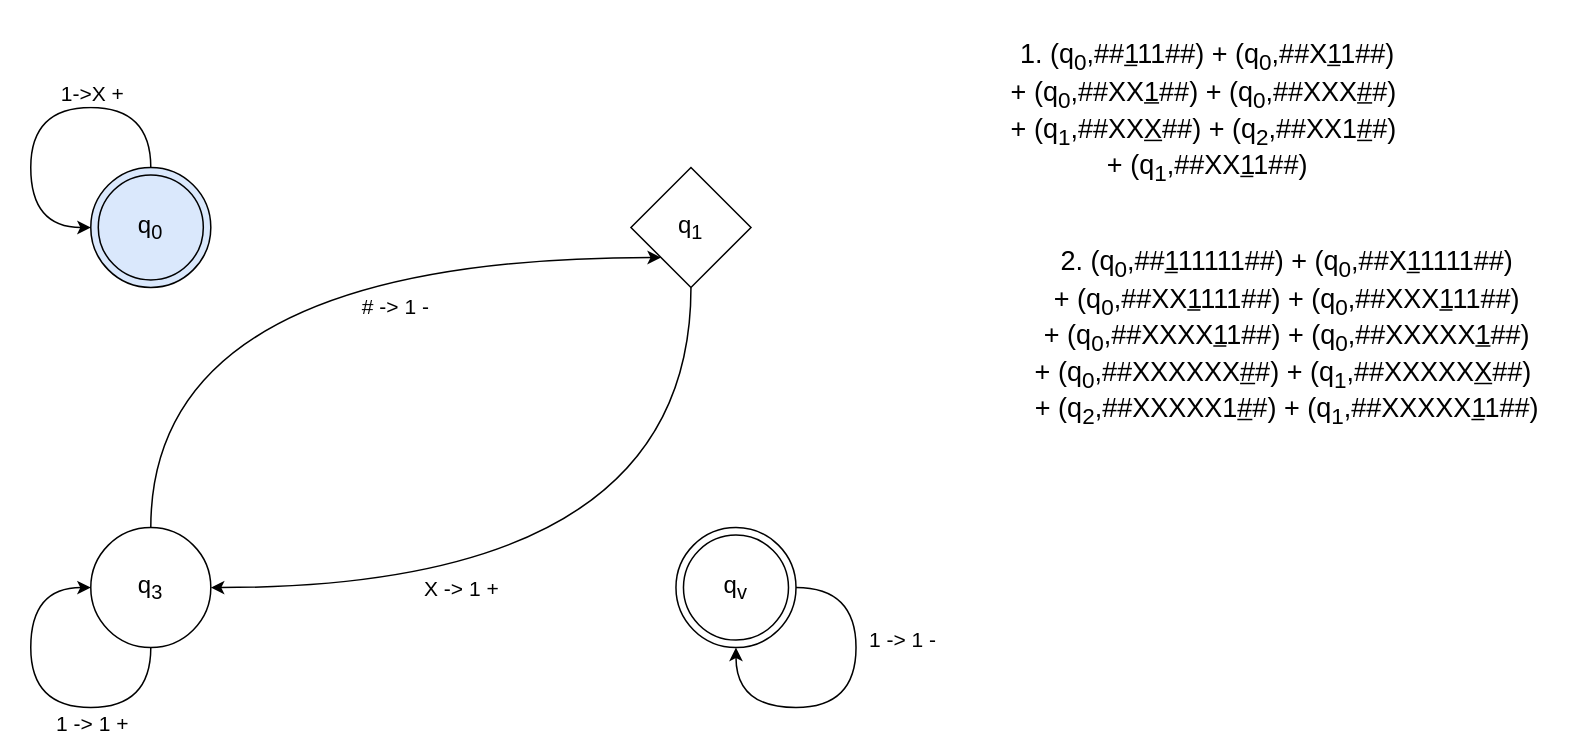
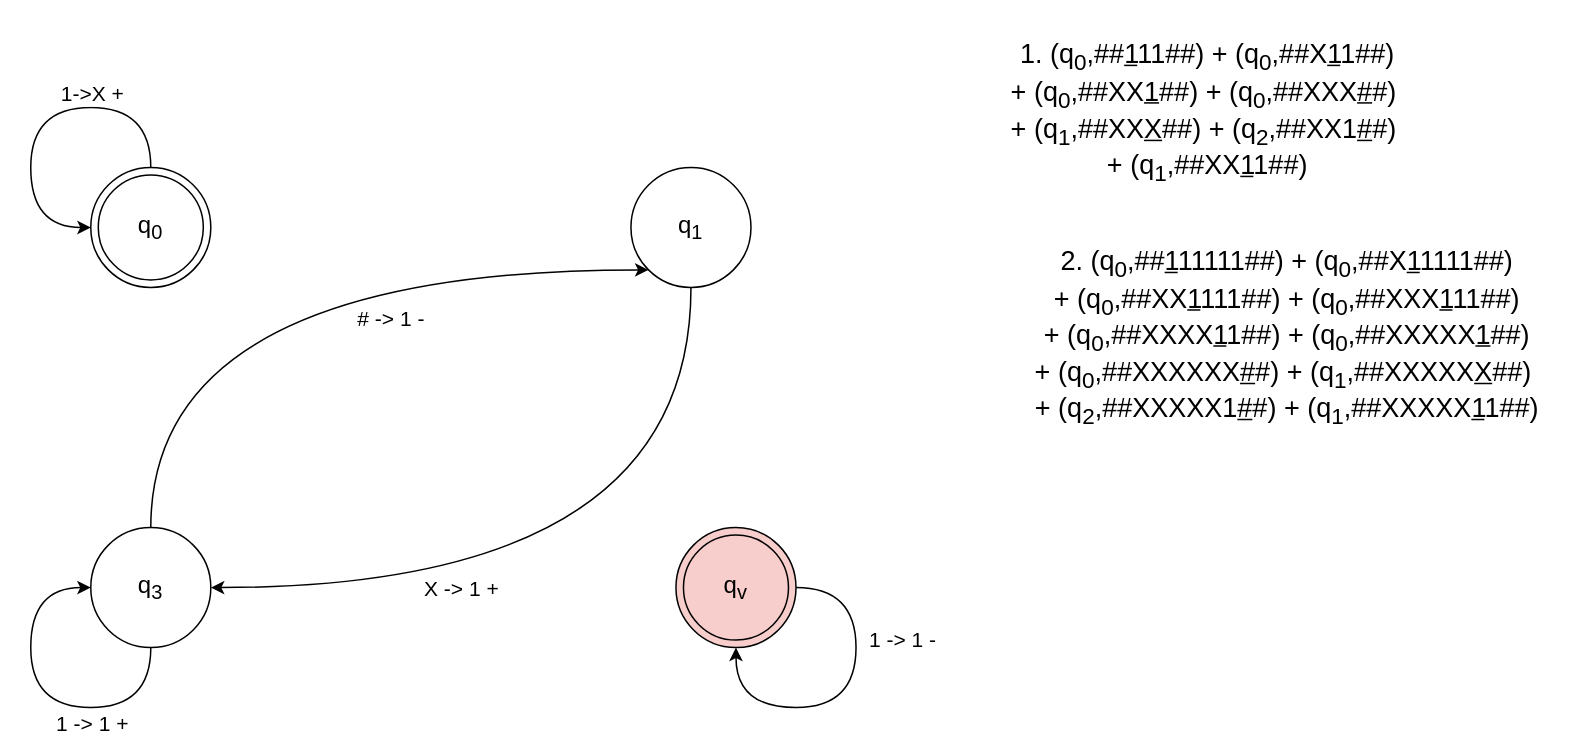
node "q0": fillcolor #dae8fc -> #ffffff
node "q1": shape diamond -> ellipse
node "qv": fillcolor #ffffff -> #f8cecc
